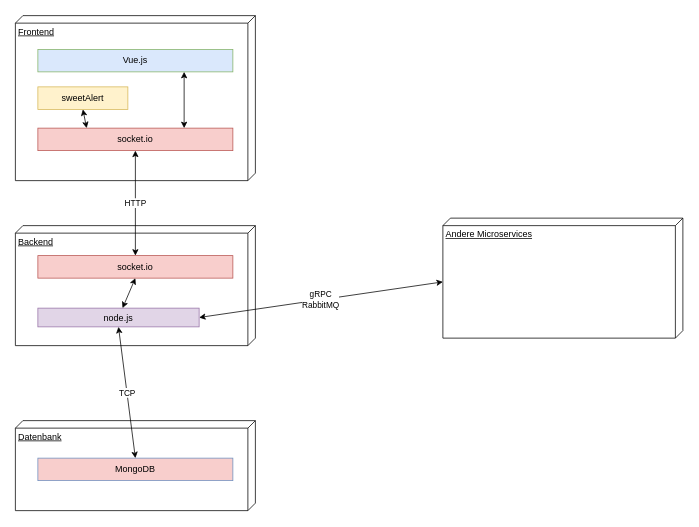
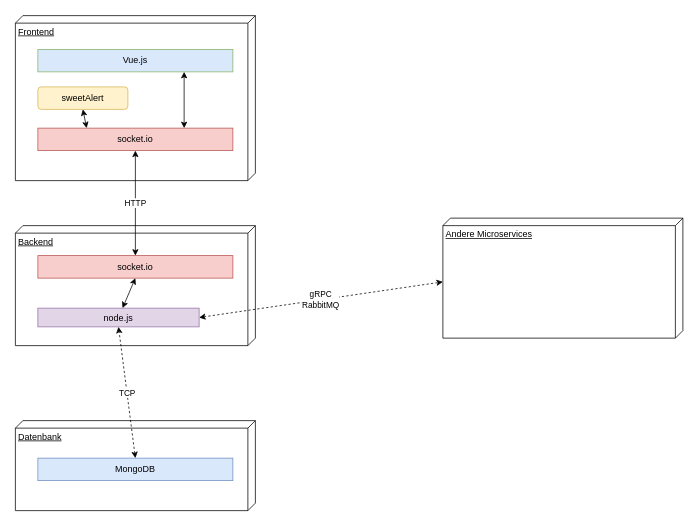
node "sweetAlert": shape rectangle -> rounded rectangle
edge "Andere Microservices" -- "node.js": style solid -> dashed
edge "node.js" -- "MongoDB": style solid -> dashed
node "MongoDB": fillcolor #f8cecc -> #dae8fc
